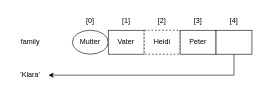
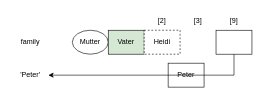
node "[0]": removed
node "[1]": removed
node "[4]": label "[4]" -> "[9]"
node "Vater": fillcolor #ffffff -> #d5e8d4
node "Peter": moved (198, 42) -> (186, 75)
node "'Klara'": label "'Klara'" -> "'Peter'"
